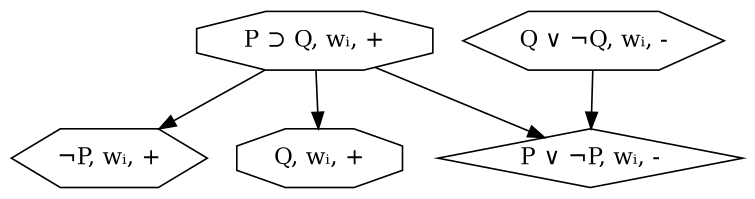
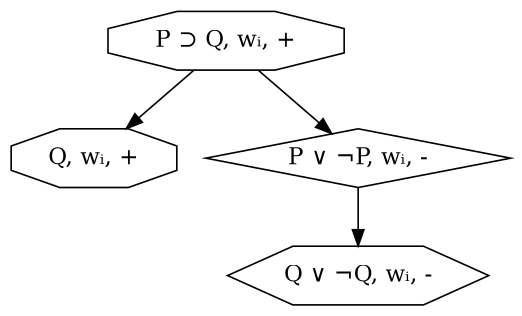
edge "Q ∨ ¬Q, wᵢ, -" -> "P ∨ ¬P, wᵢ, -": reversed
node "¬P, wᵢ, +": removed
